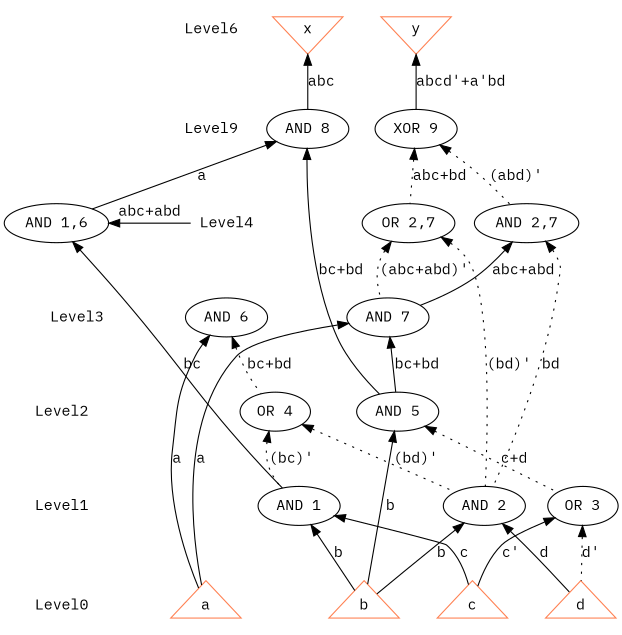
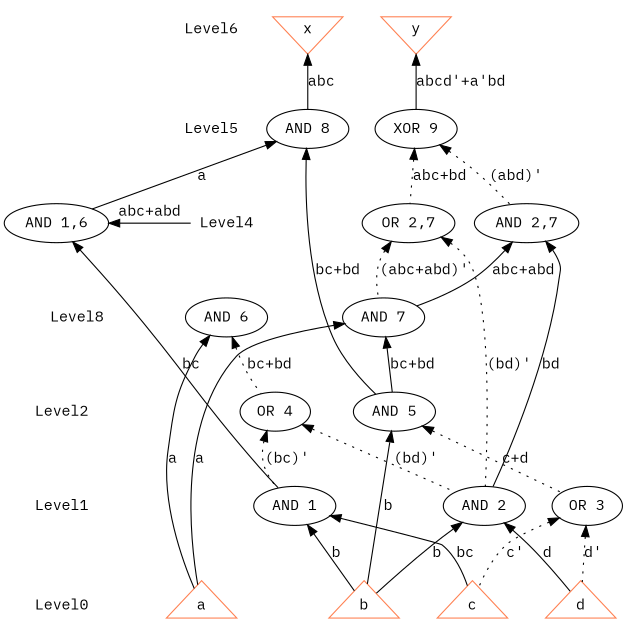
node "Level9": label "Level9" -> "Level5"
node "Level3": label "Level3" -> "Level8"
edge "AND 2" -> "AND 2,7": style dotted -> solid
edge "c" -> "OR 3": style solid -> dotted
edge "c" -> "AND 1": label "c" -> "bc"
